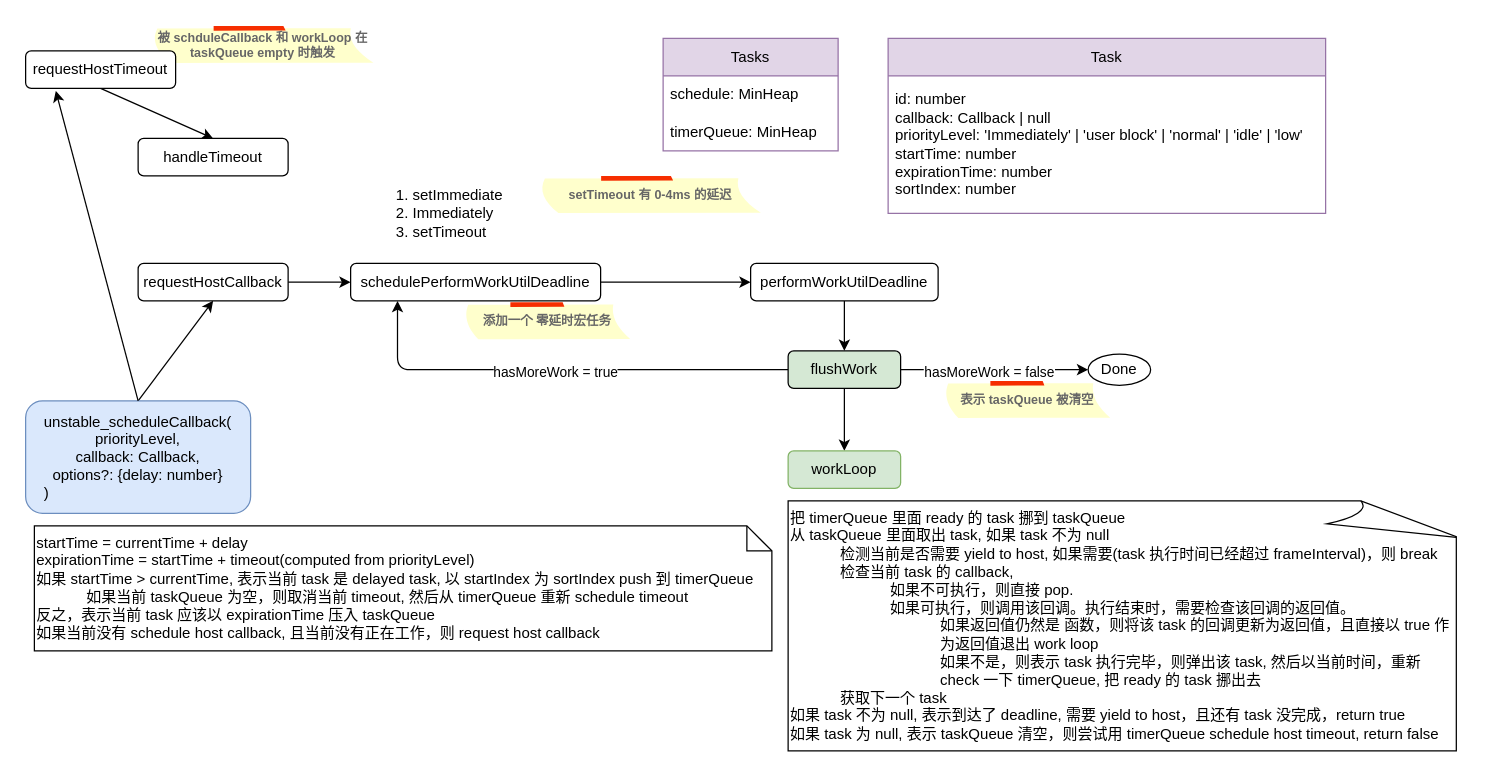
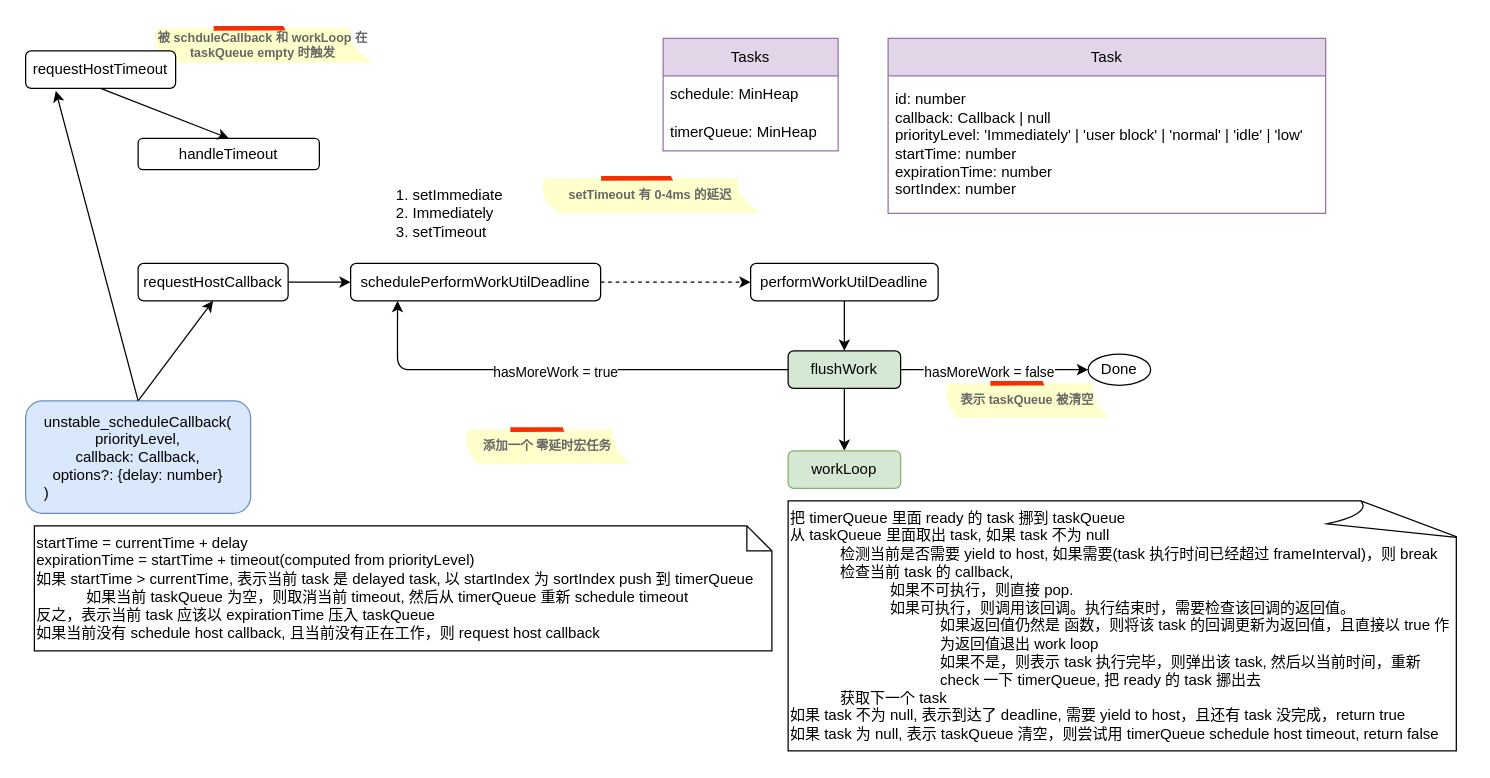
node "handleTimeout": size 150x38 -> 181x31
edge "schedulePerformWorkUtilDeadline" -> "performWorkUtilDeadline": style solid -> dashed
node "添加一个 零延时宏任务": moved (548, 321) -> (548, 446)
